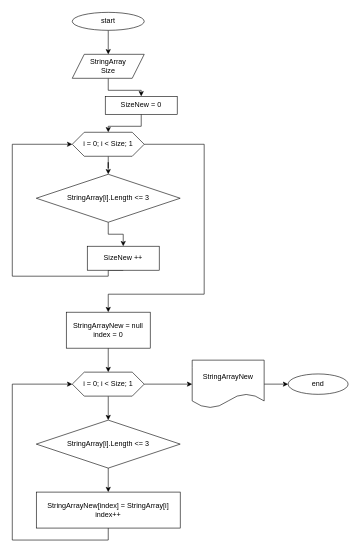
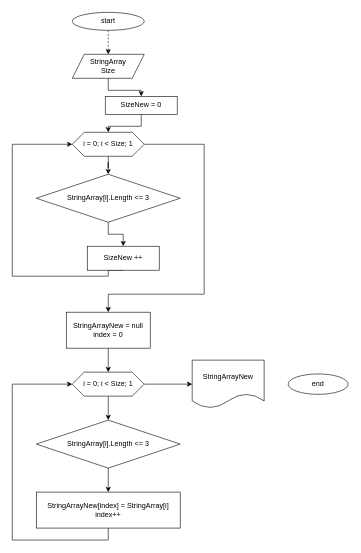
edge "start" -> "StringArray Size": style solid -> dashed
edge "StringArrayNew" -> "end": removed
